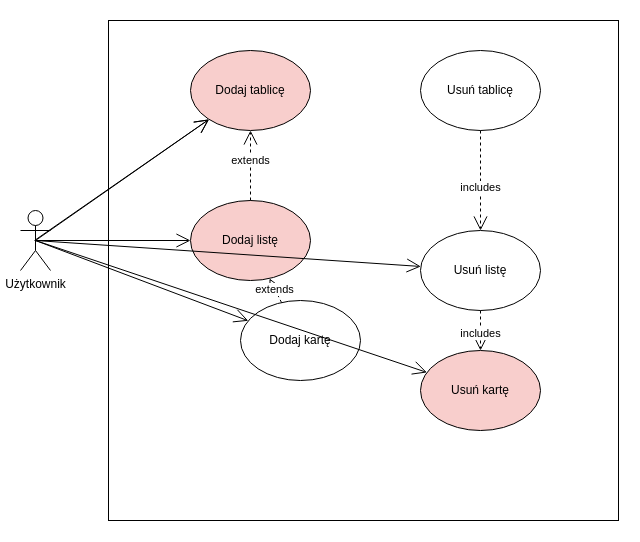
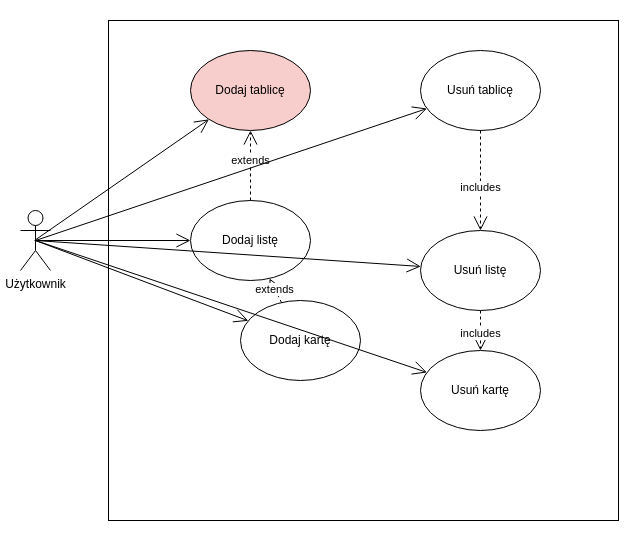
edge "Użytkownik" -> "Dodaj tablicę": now "Użytkownik" -> "Usuń tablicę"
node "Dodaj listę": fillcolor #f8cecc -> #ffffff
node "Usuń kartę": fillcolor #f8cecc -> #ffffff
